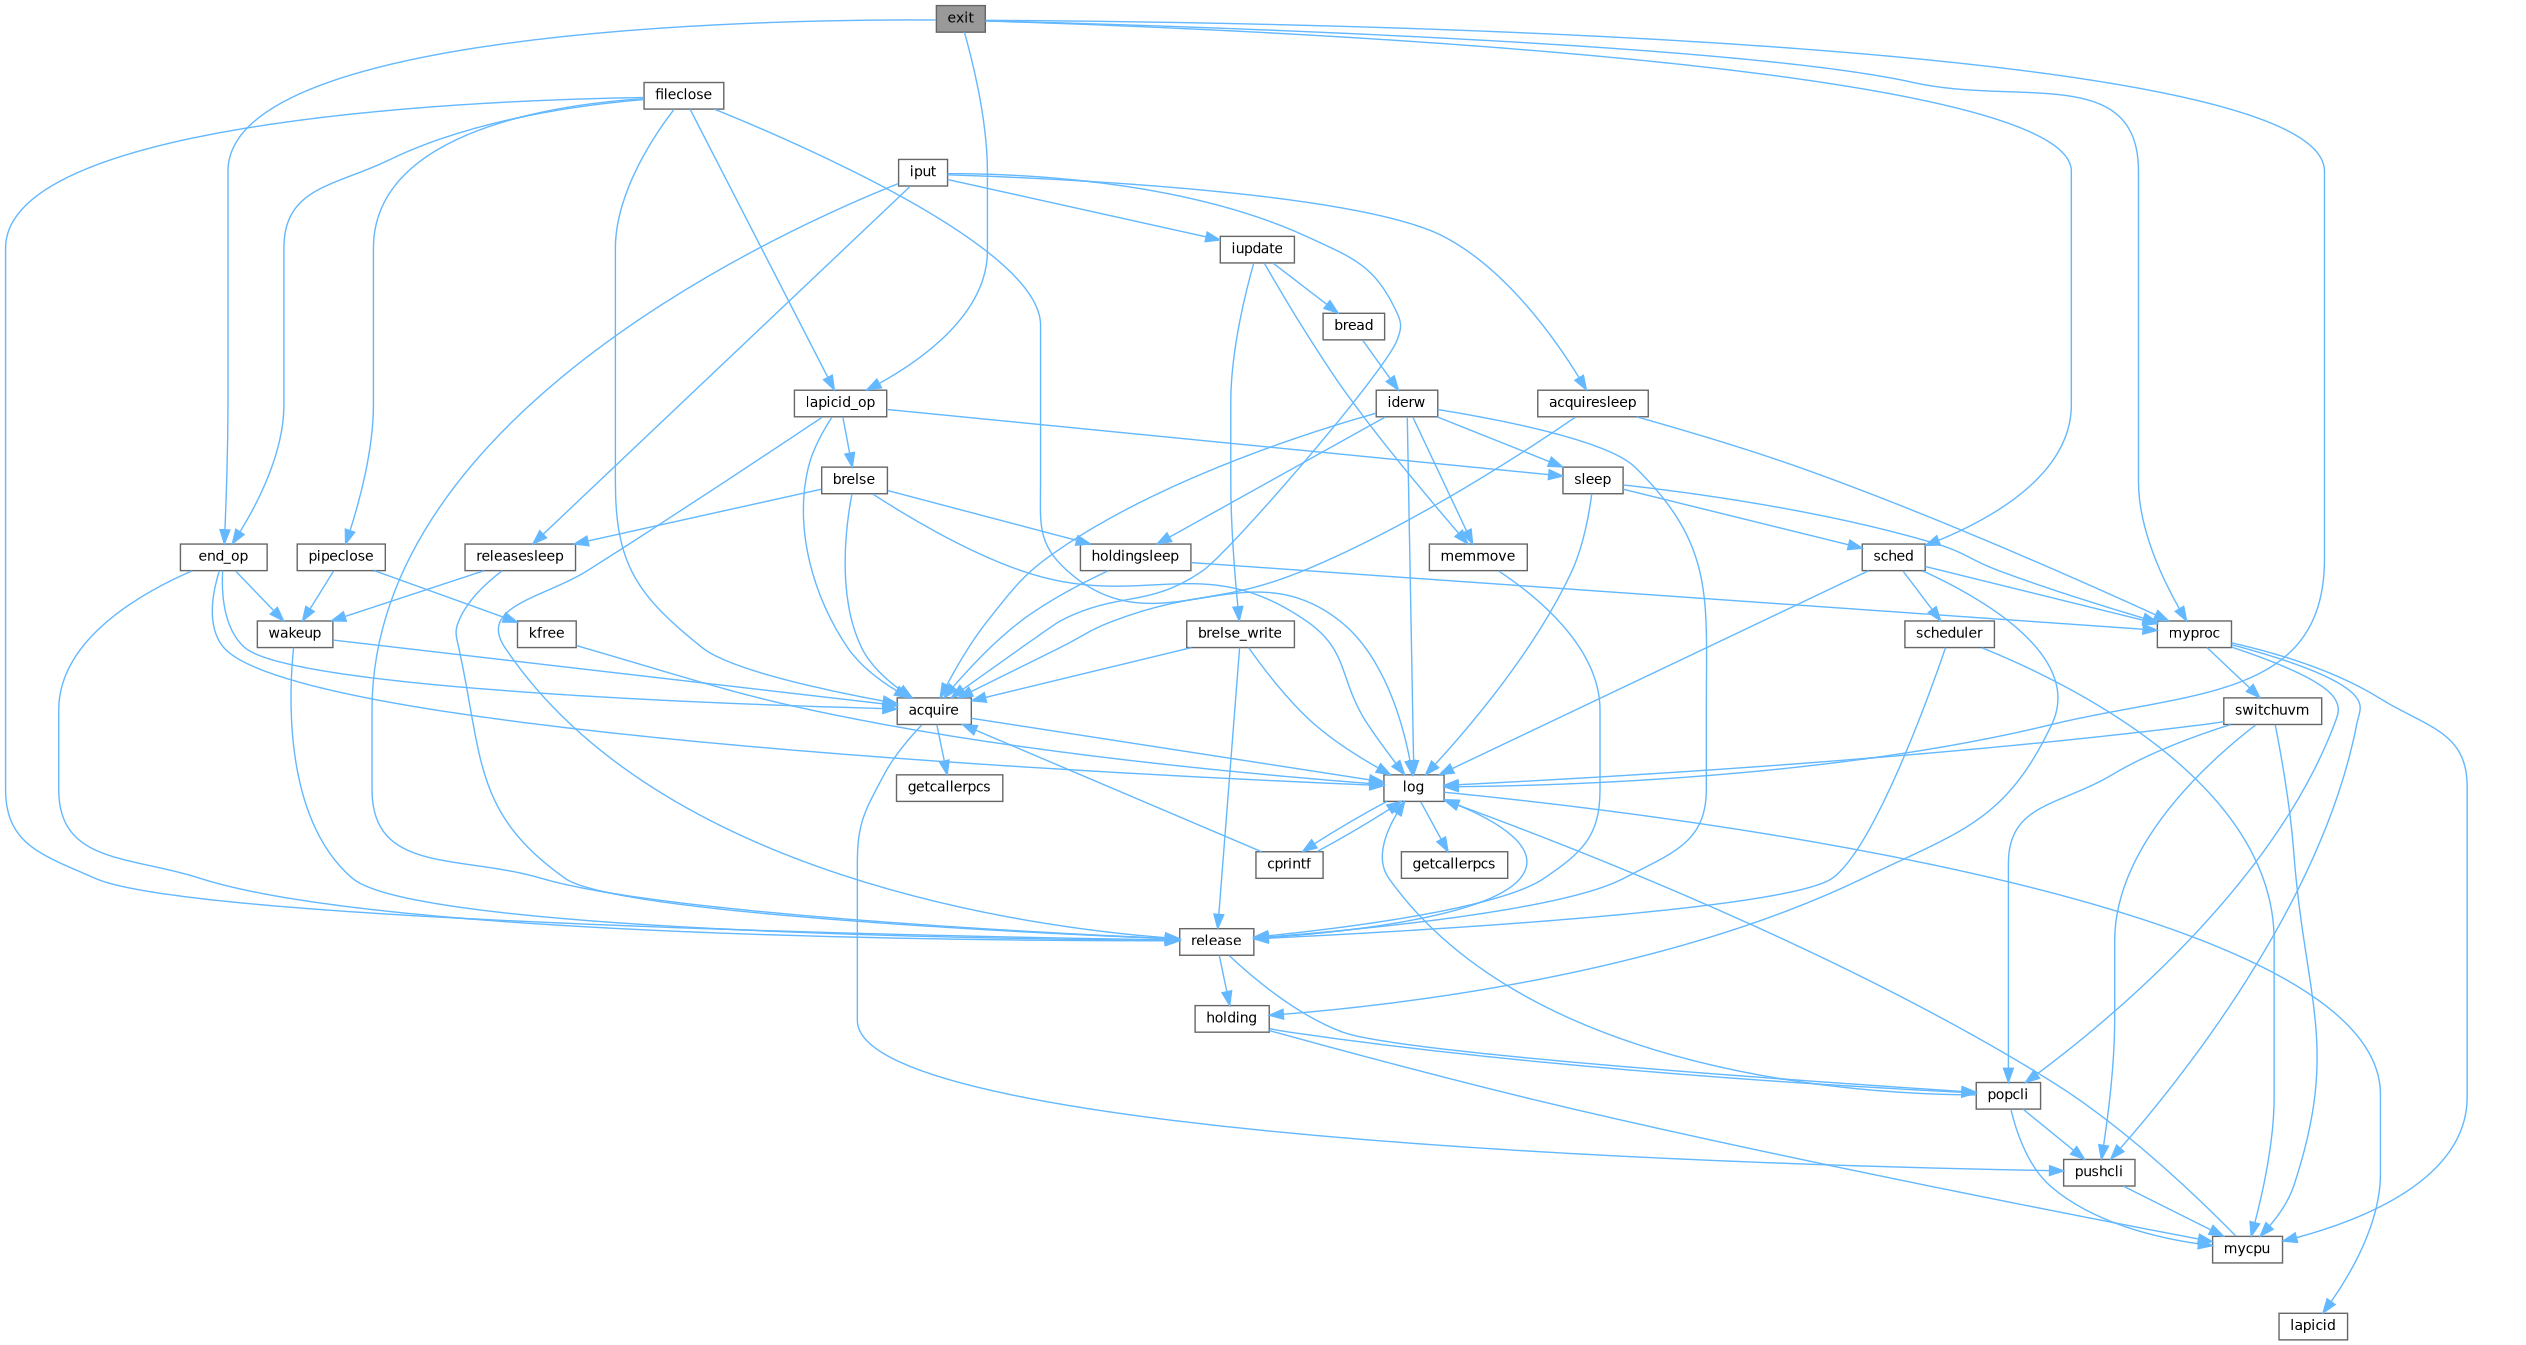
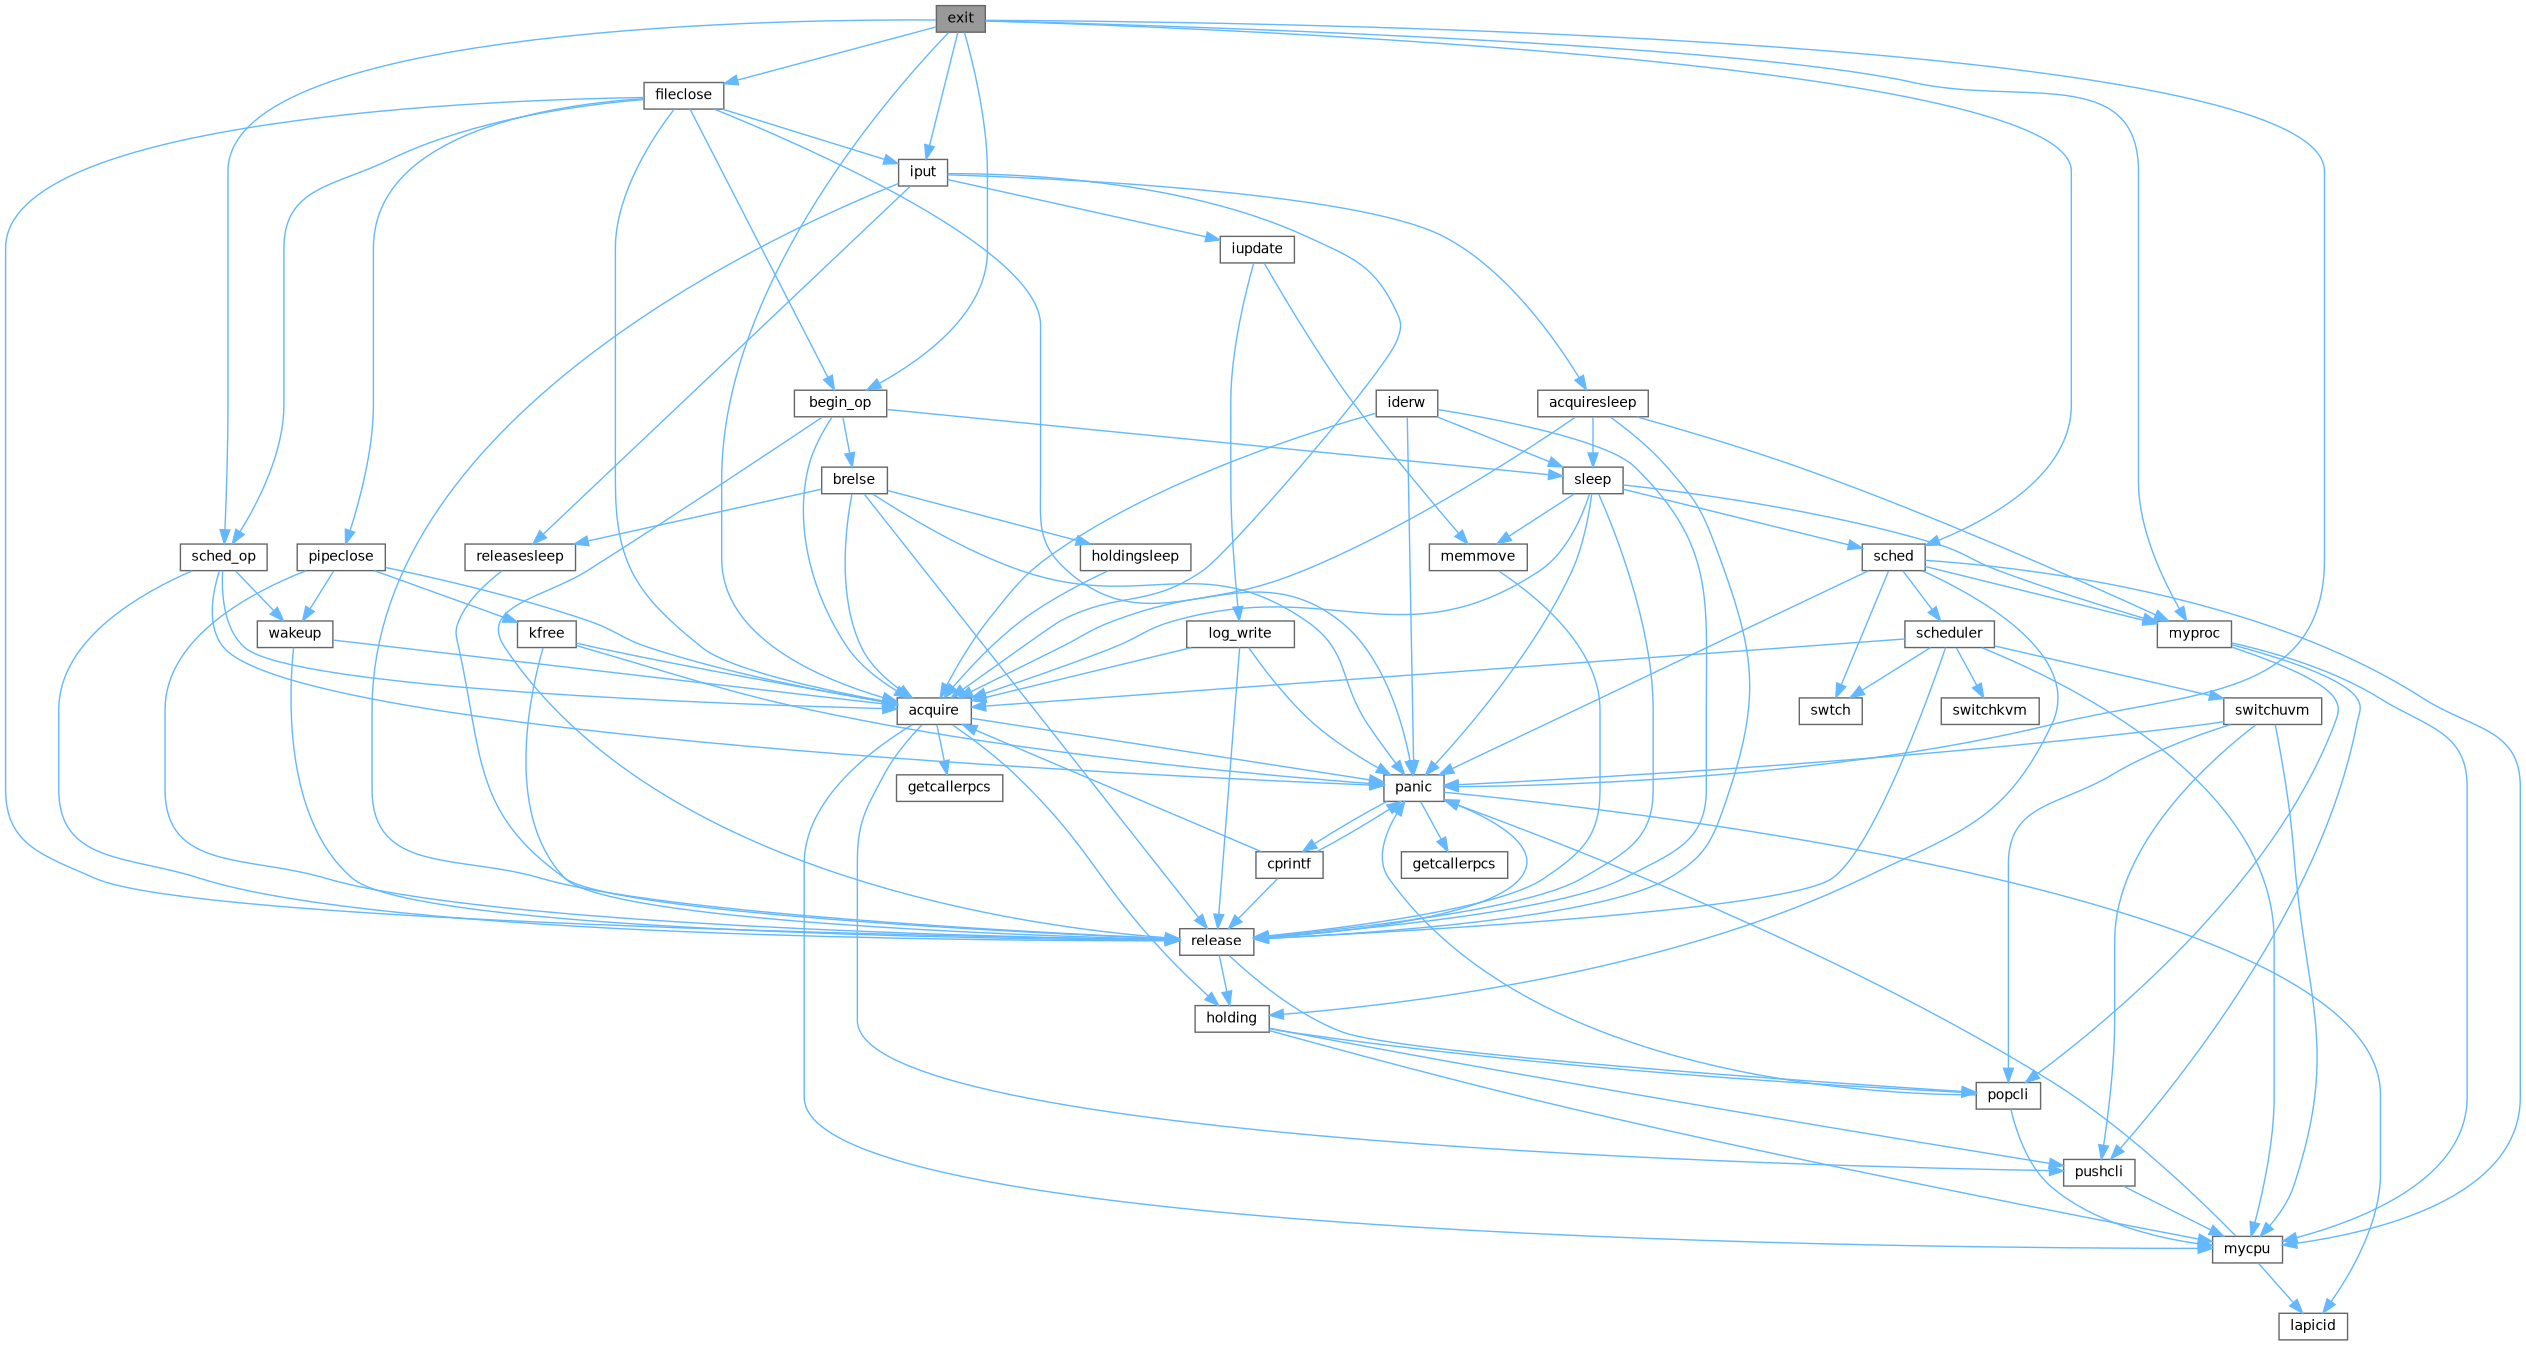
edge "exit" -> "fileclose": added
edge "exit" -> "iput": added
edge "fileclose" -> "iput": added
node "bread": removed
edge "exit" -> "acquire": added
node "lapicid_op": label "lapicid_op" -> "begin_op"
edge "acquiresleep" -> "sleep": added
edge "iderw" -> "memmove": now "sleep" -> "memmove"
edge "iderw" -> "holdingsleep": removed
node "end_op": label "end_op" -> "sched_op"
edge "releasesleep" -> "wakeup": removed
edge "holdingsleep" -> "myproc": removed
edge "sleep" -> "acquire": added
node "brelse_write": label "brelse_write" -> "log_write"
edge "pipeclose" -> "acquire": added
edge "kfree" -> "acquire": added
edge "myproc" -> "switchuvm": now "scheduler" -> "switchuvm"
edge "scheduler" -> "acquire": added
node "swtch": added
node "switchkvm": added
edge "brelse" -> "release": added
edge "sched" -> "mycpu": added
node "log": label "log" -> "panic"
edge "acquiresleep" -> "release": added
edge "sleep" -> "release": added
edge "acquire" -> "holding": added
edge "pipeclose" -> "release": added
edge "cprintf" -> "release": added
edge "kfree" -> "release": added
edge "popcli" -> "pushcli": now "holding" -> "pushcli"
edge "acquire" -> "mycpu": added
edge "mycpu" -> "lapicid": added
